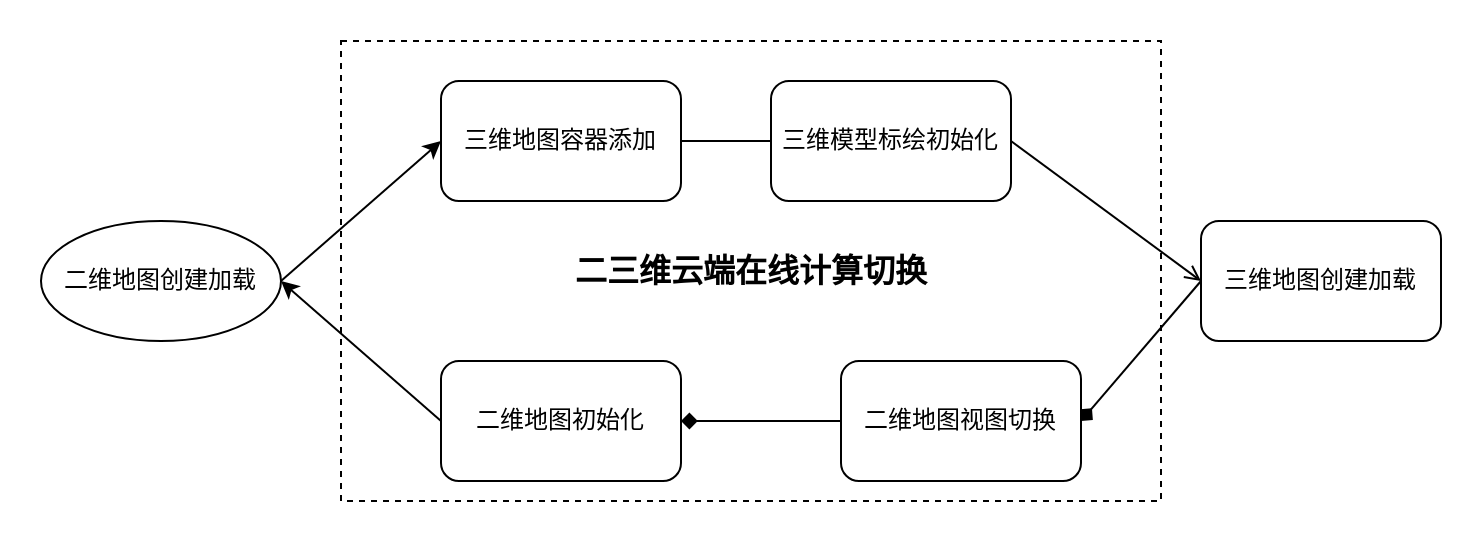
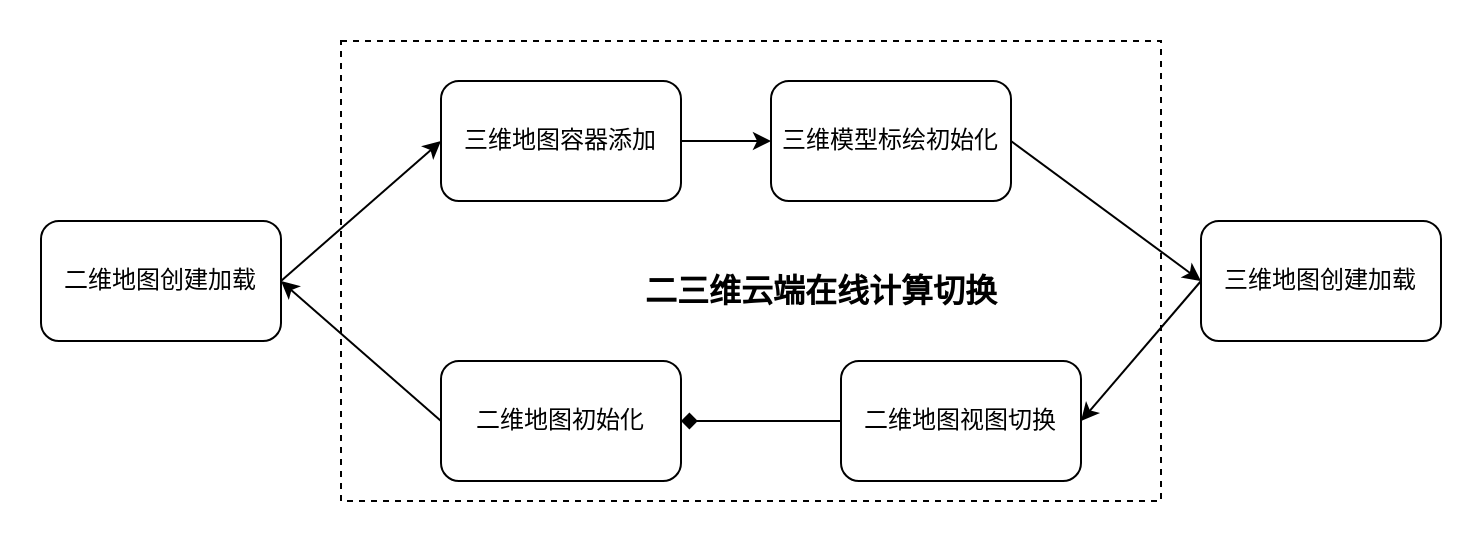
edge "三维地图容器添加" -- "三维模型标绘初始化": arrowhead none -> classic
node "二三维云端在线计算切换": moved (751, 271) -> (821, 291)
edge "三维模型标绘初始化" -> "三维地图创建加载": arrowhead open -> classic
node "二维地图创建加载": shape ellipse -> rounded rectangle
edge "三维地图创建加载" -> "二维地图视图切换": arrowhead diamond -> classic
